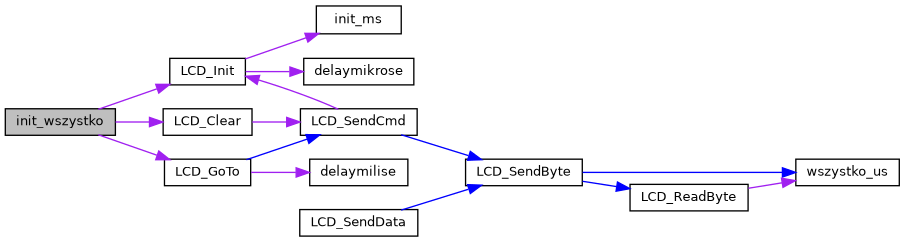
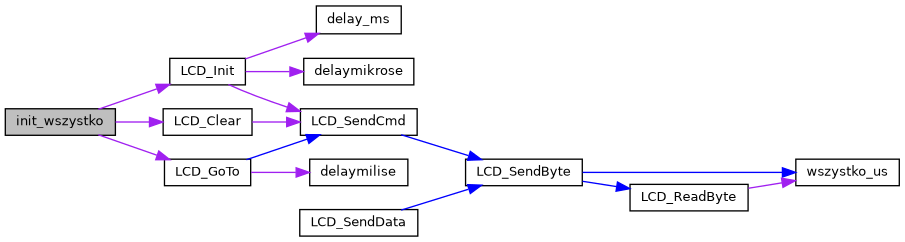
node "init_ms": label "init_ms" -> "delay_ms"
edge "LCD_SendCmd" -> "LCD_Init": reversed
